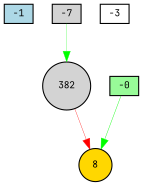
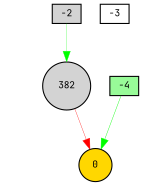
node "-1": removed
node "-7": label "-7" -> "-2"
node "-0": label "-0" -> "-4"
node "8": label "8" -> "0"
